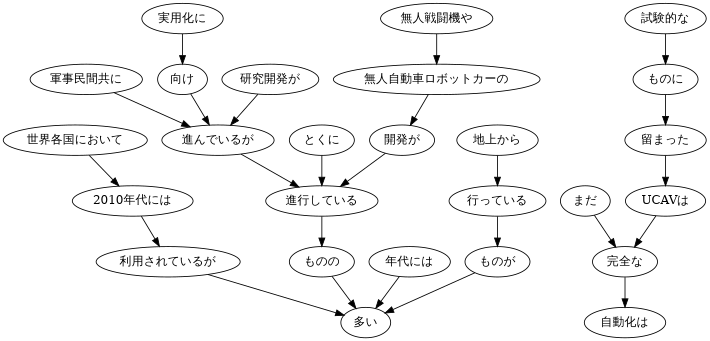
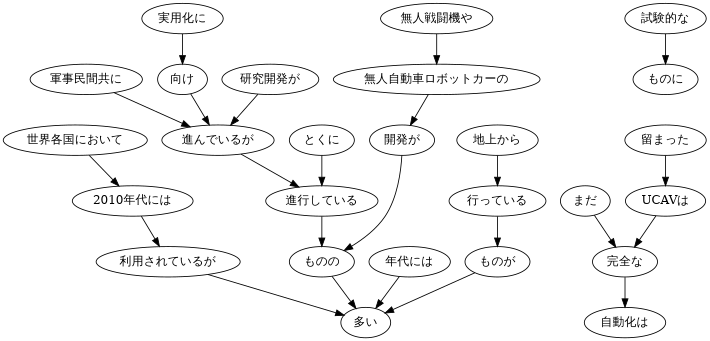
edge "ものに" -> "留まった": removed
edge "開発が" -> "進行している": now "開発が" -> "ものの"
